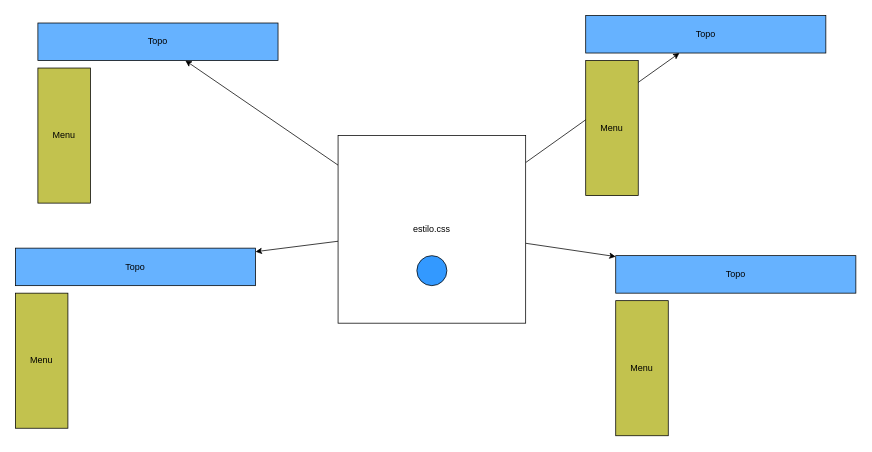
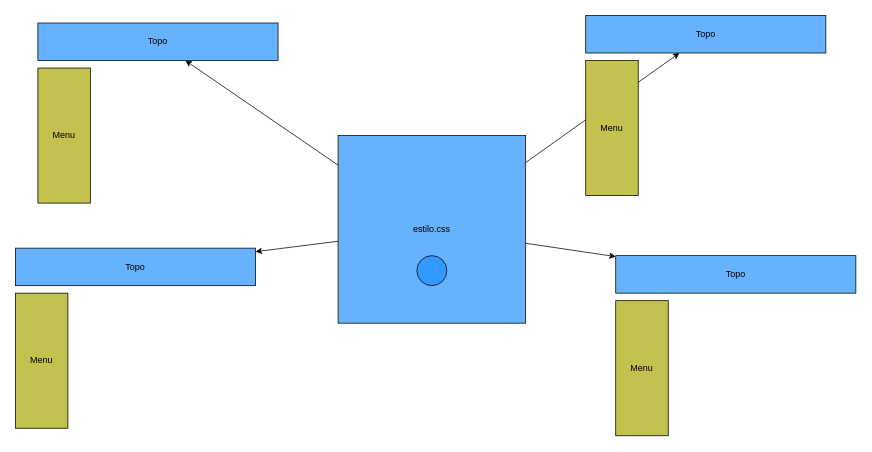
node "estilo.css": fillcolor #ffffff -> #66b2ff
